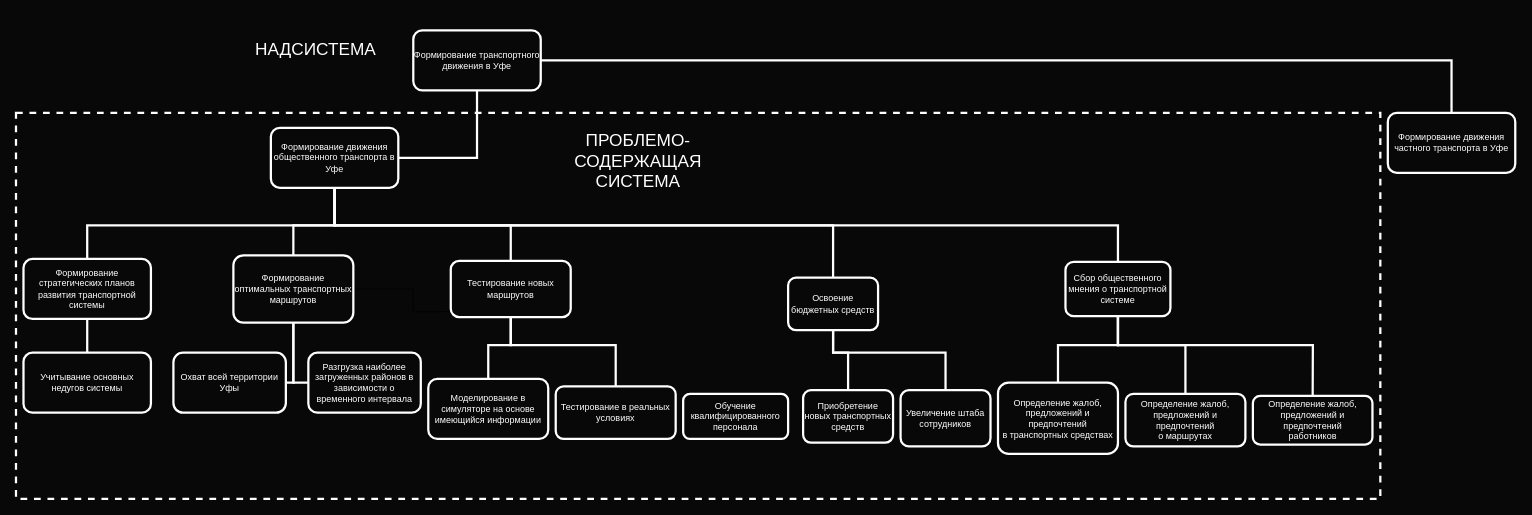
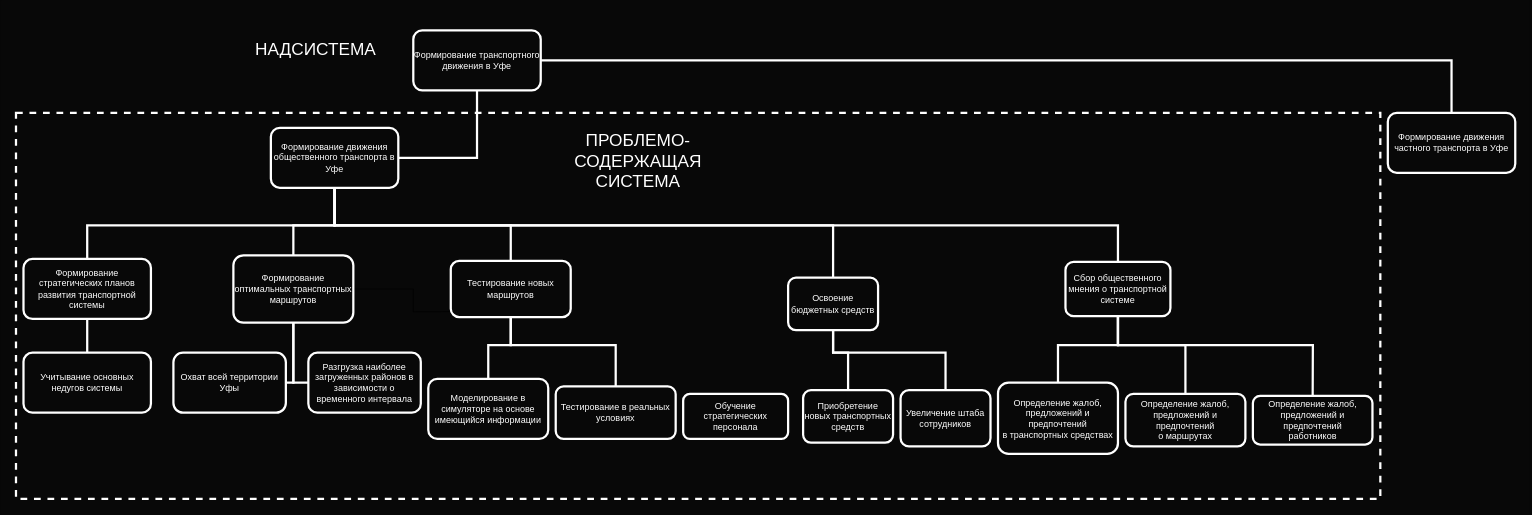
node "Обучение квалифицированного персонала": label "Обучение квалифицированного персонала" -> "Обучение стратегических персонала"
